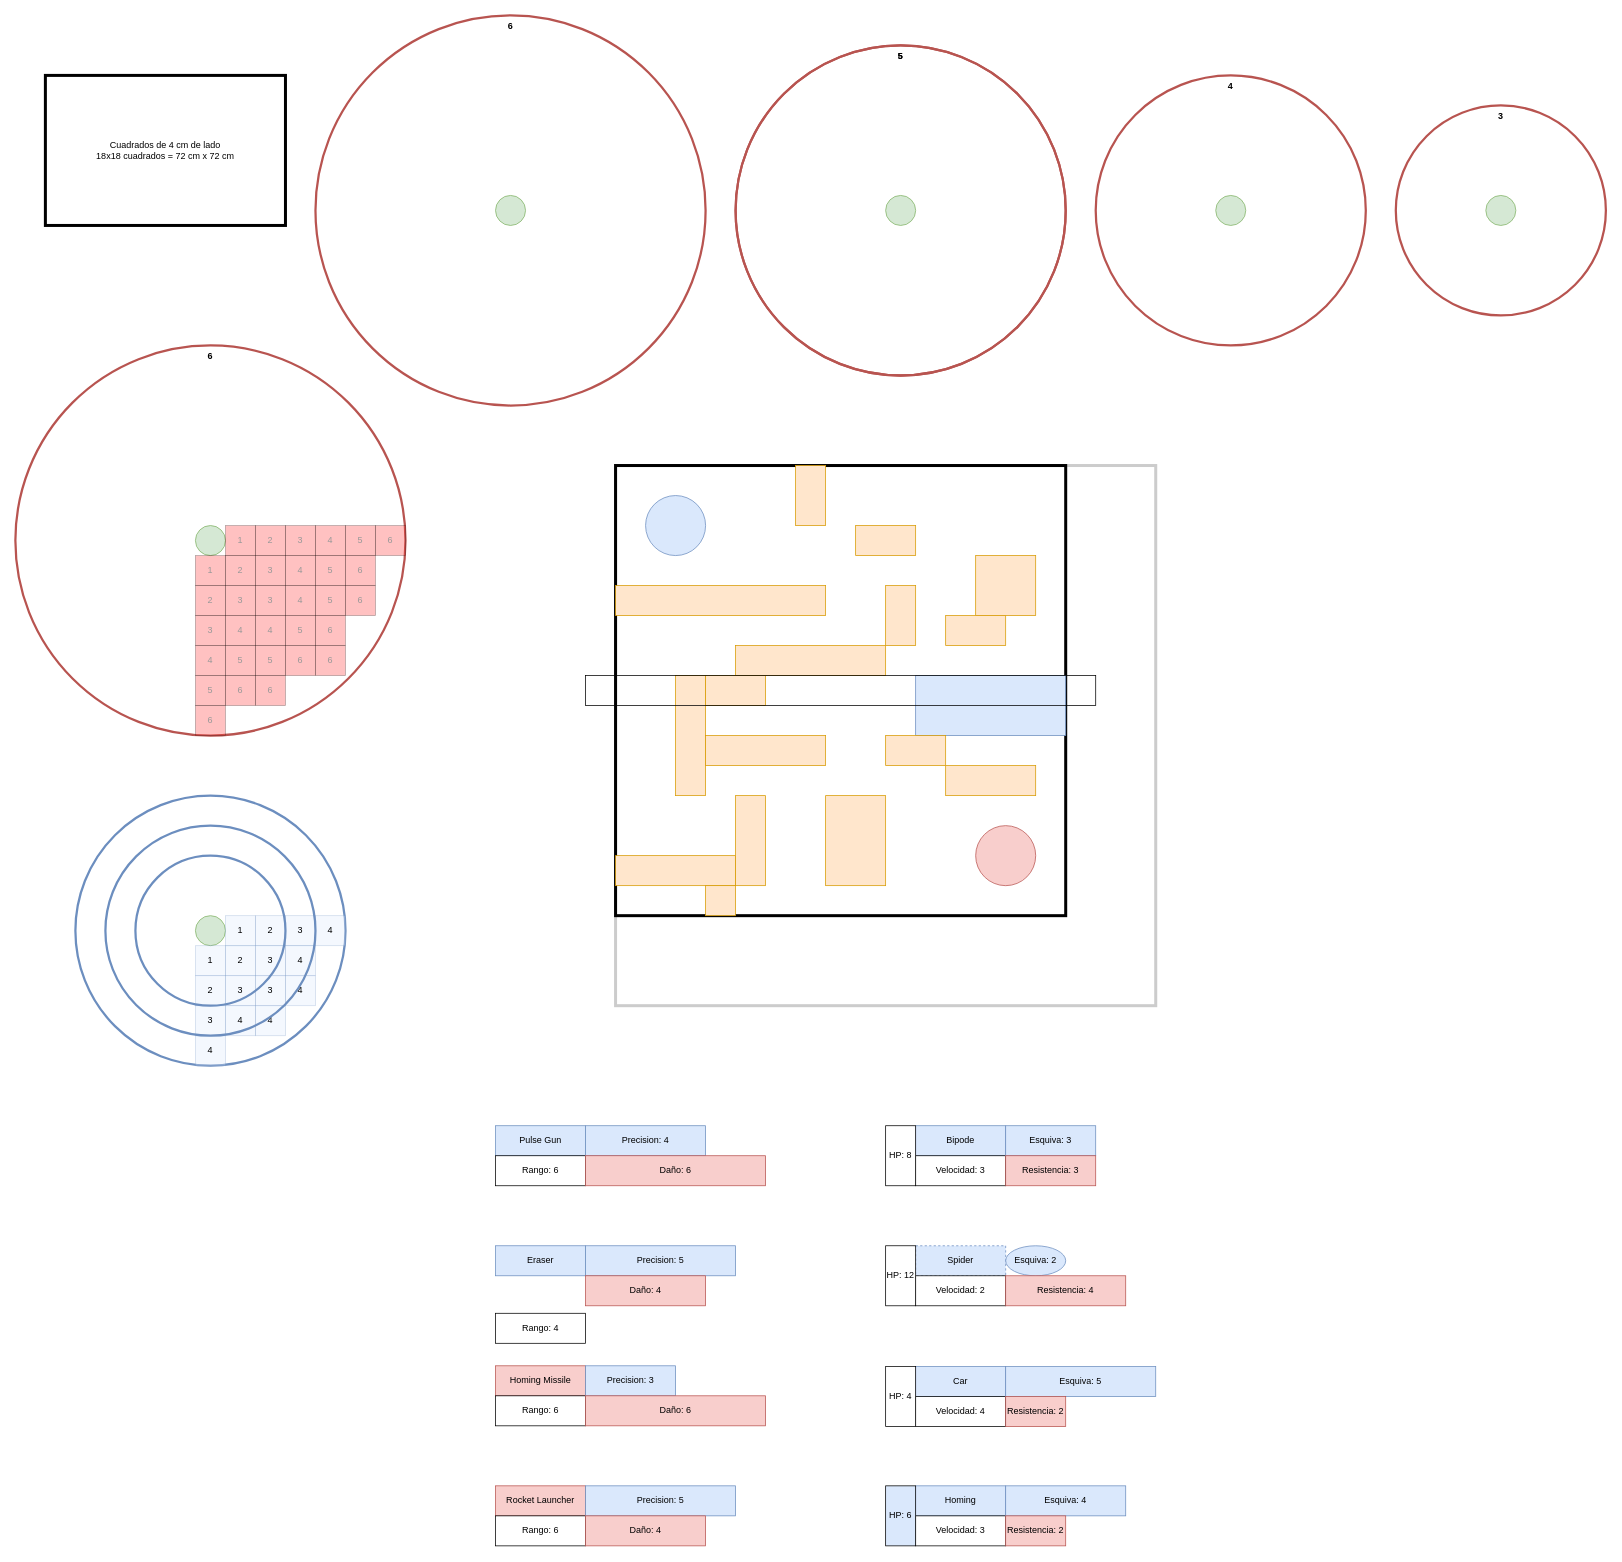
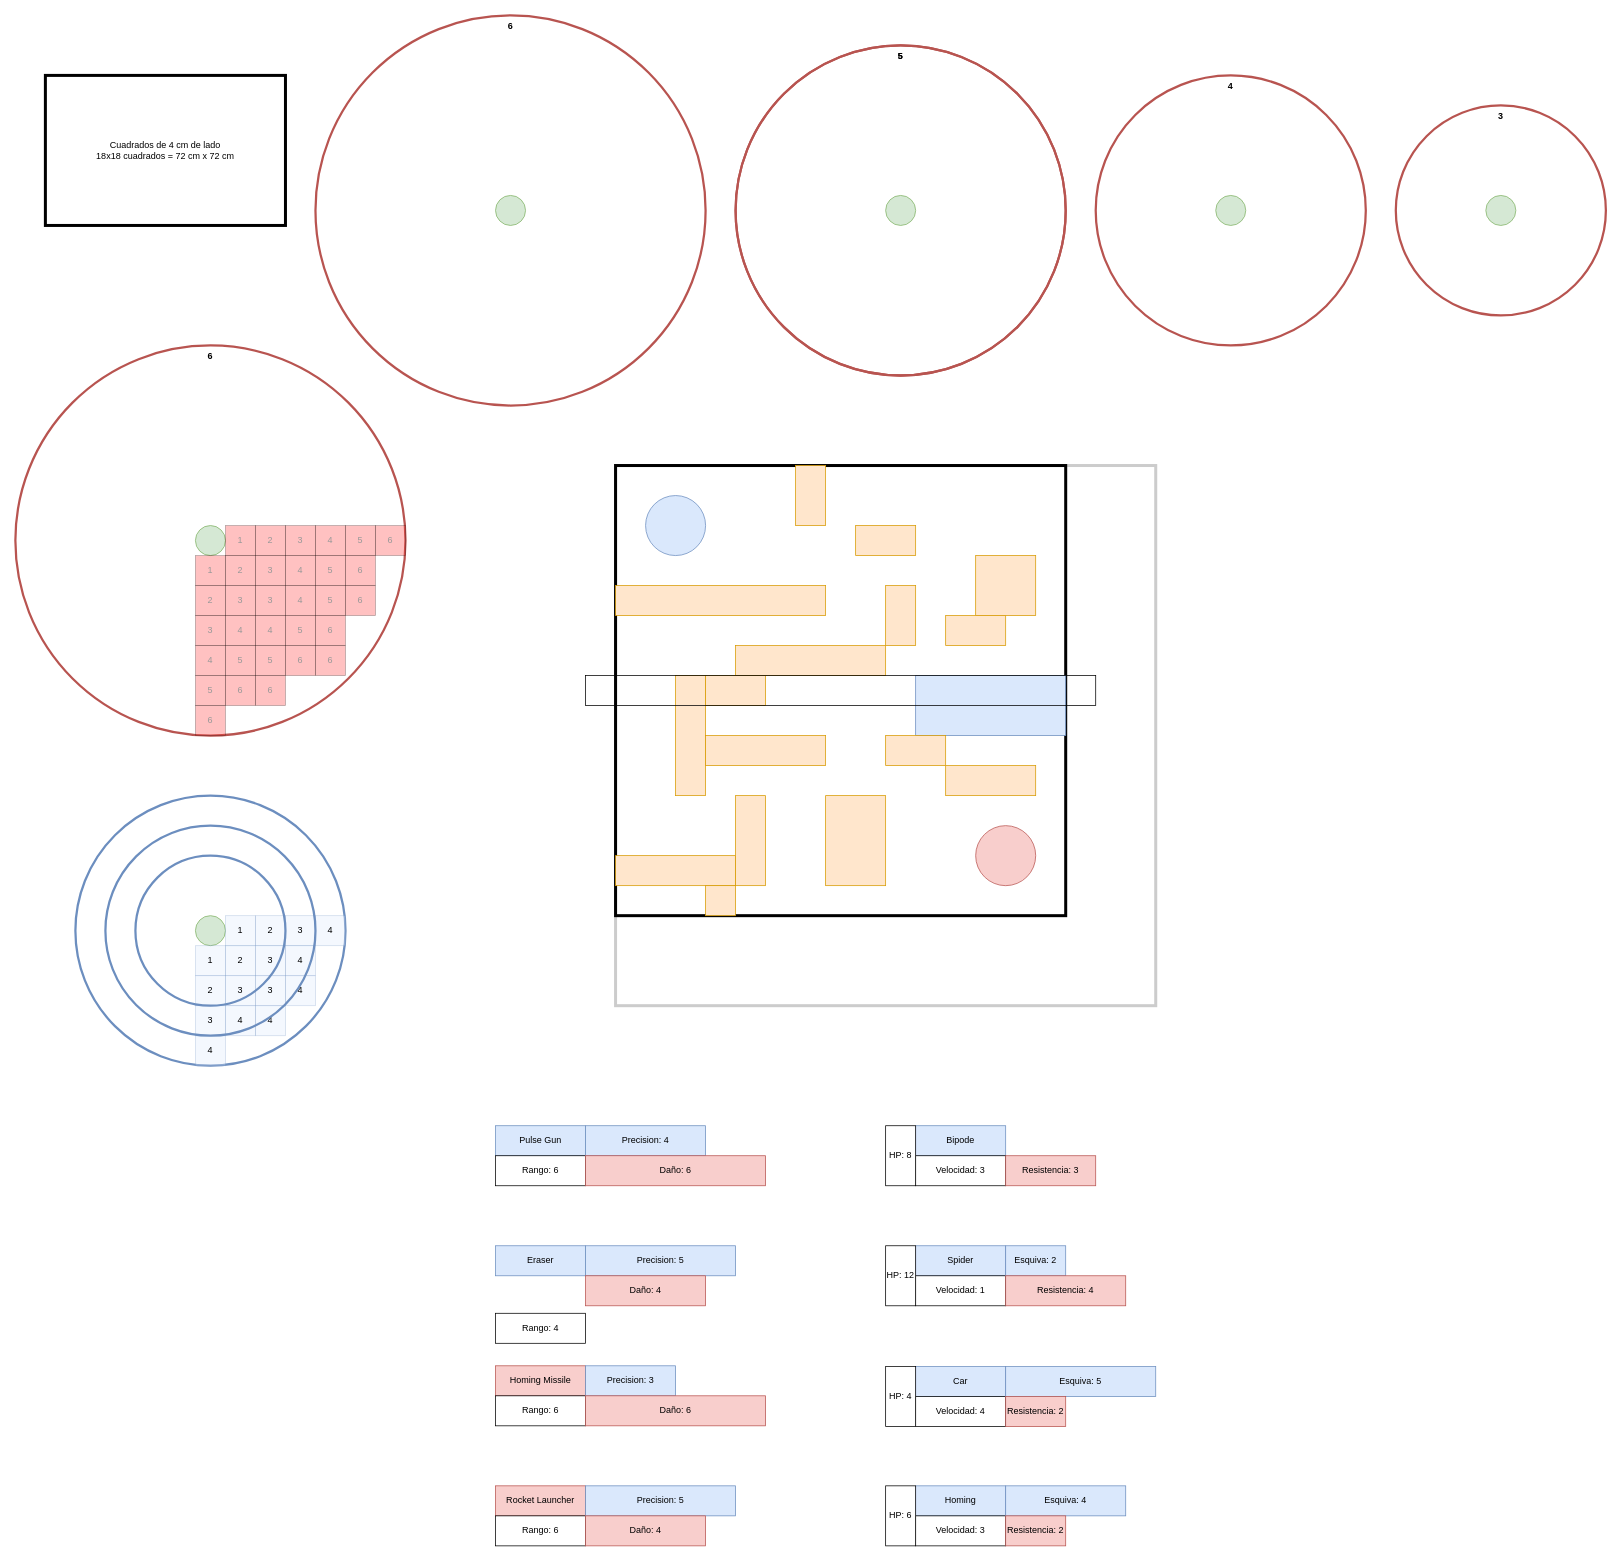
node "Esquiva: 3": removed
node "Spider": style dashed -> solid
node "Esquiva: 2": shape ellipse -> rectangle
node "Velocidad: 2": label "Velocidad: 2" -> "Velocidad: 1"
node "HP: 6": fillcolor #dae8fc -> #ffffff
